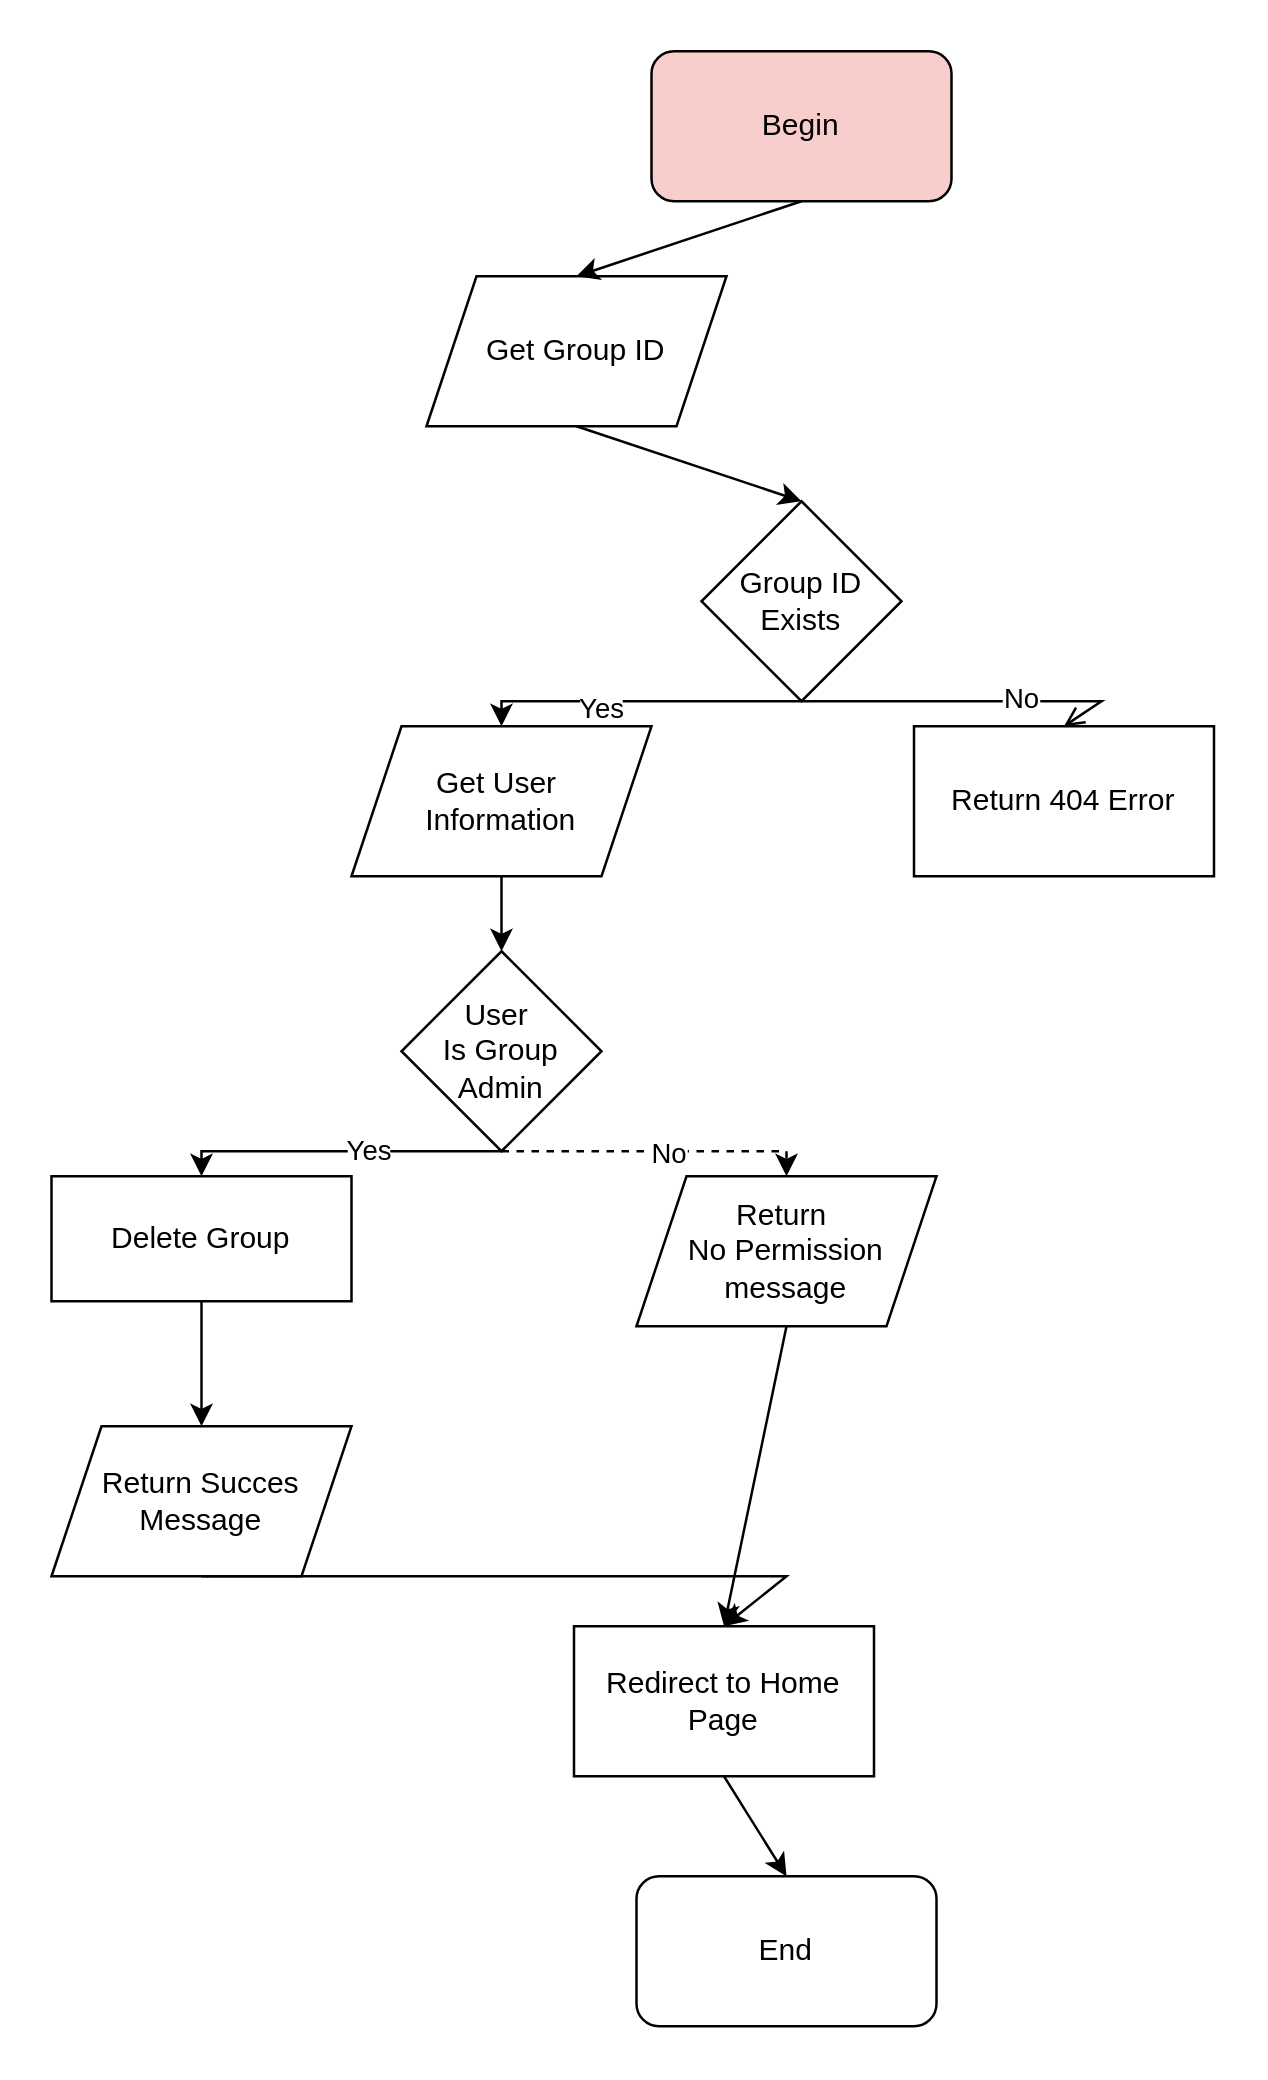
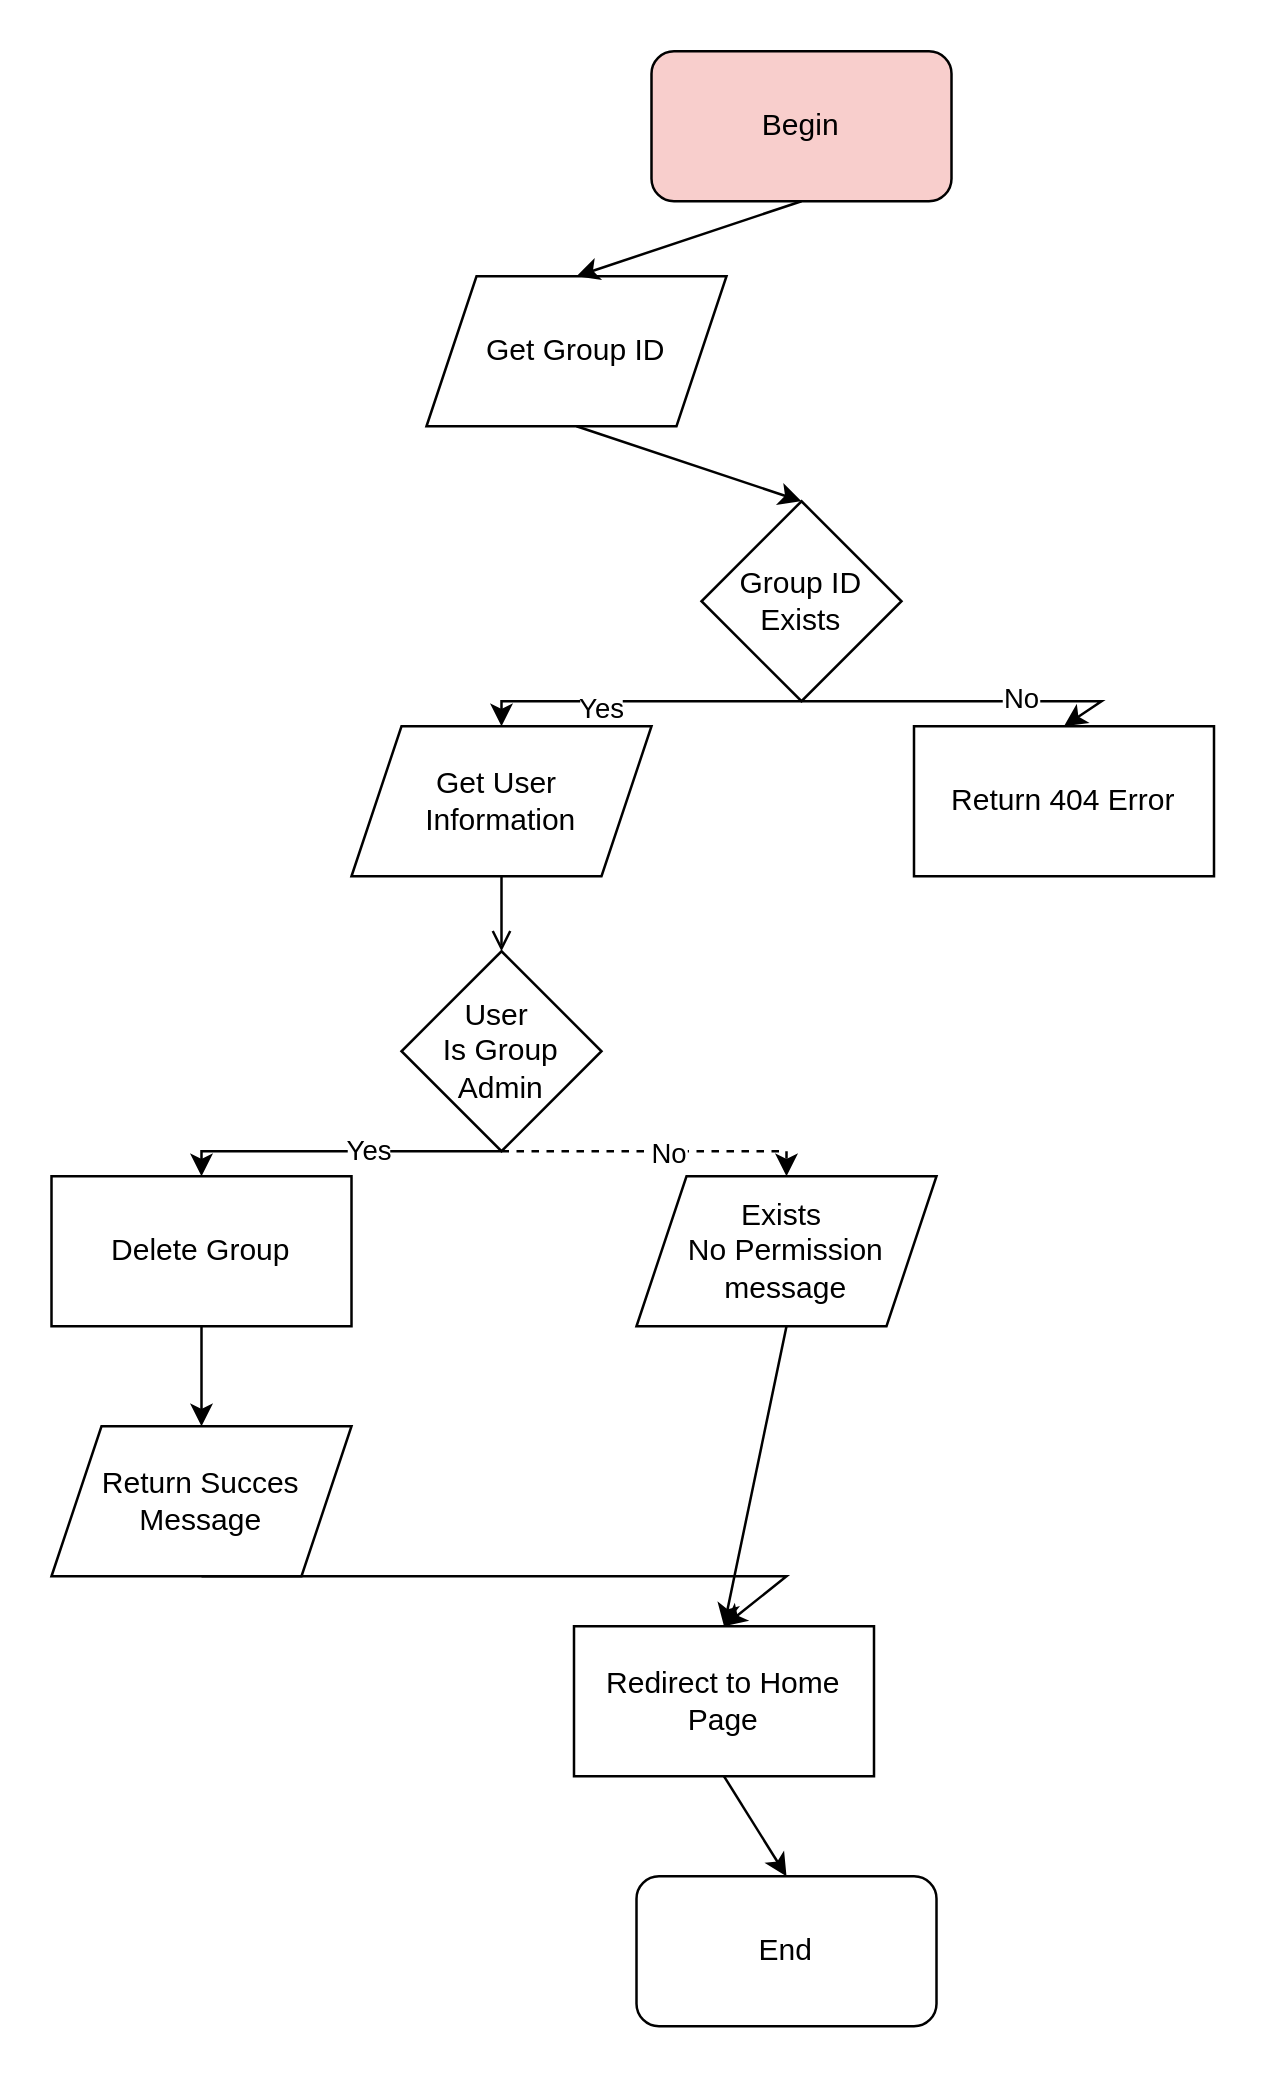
edge "Group ID Exists" -> "Return 404 Error": arrowhead open -> classic
edge "Get User Information" -> "User Is Group Admin": arrowhead classic -> open
node "Delete Group": size 300x125 -> 300x150
node "Return No Permission message": label "Return No Permission message" -> "Exists No Permission message"
